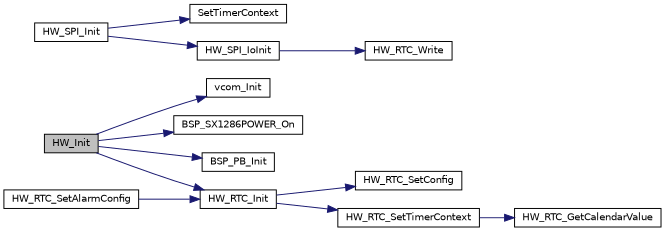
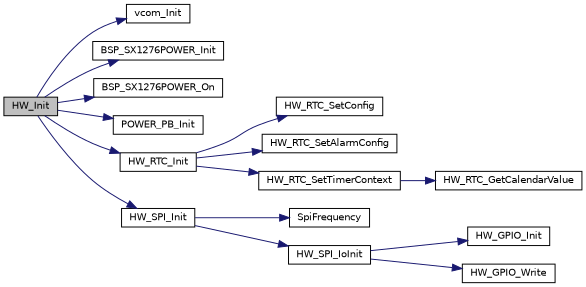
node "SetTimerContext": label "SetTimerContext" -> "SpiFrequency"
node "BSP_SX1276POWER_Init": added
node "HW_RTC_Write": label "HW_RTC_Write" -> "HW_GPIO_Write"
node "BSP_SX1286POWER_On": label "BSP_SX1286POWER_On" -> "BSP_SX1276POWER_On"
node "BSP_PB_Init": label "BSP_PB_Init" -> "POWER_PB_Init"
edge "HW_Init" -> "HW_SPI_Init": added
edge "HW_RTC_SetAlarmConfig" -> "HW_RTC_Init": reversed
node "HW_GPIO_Init": added
